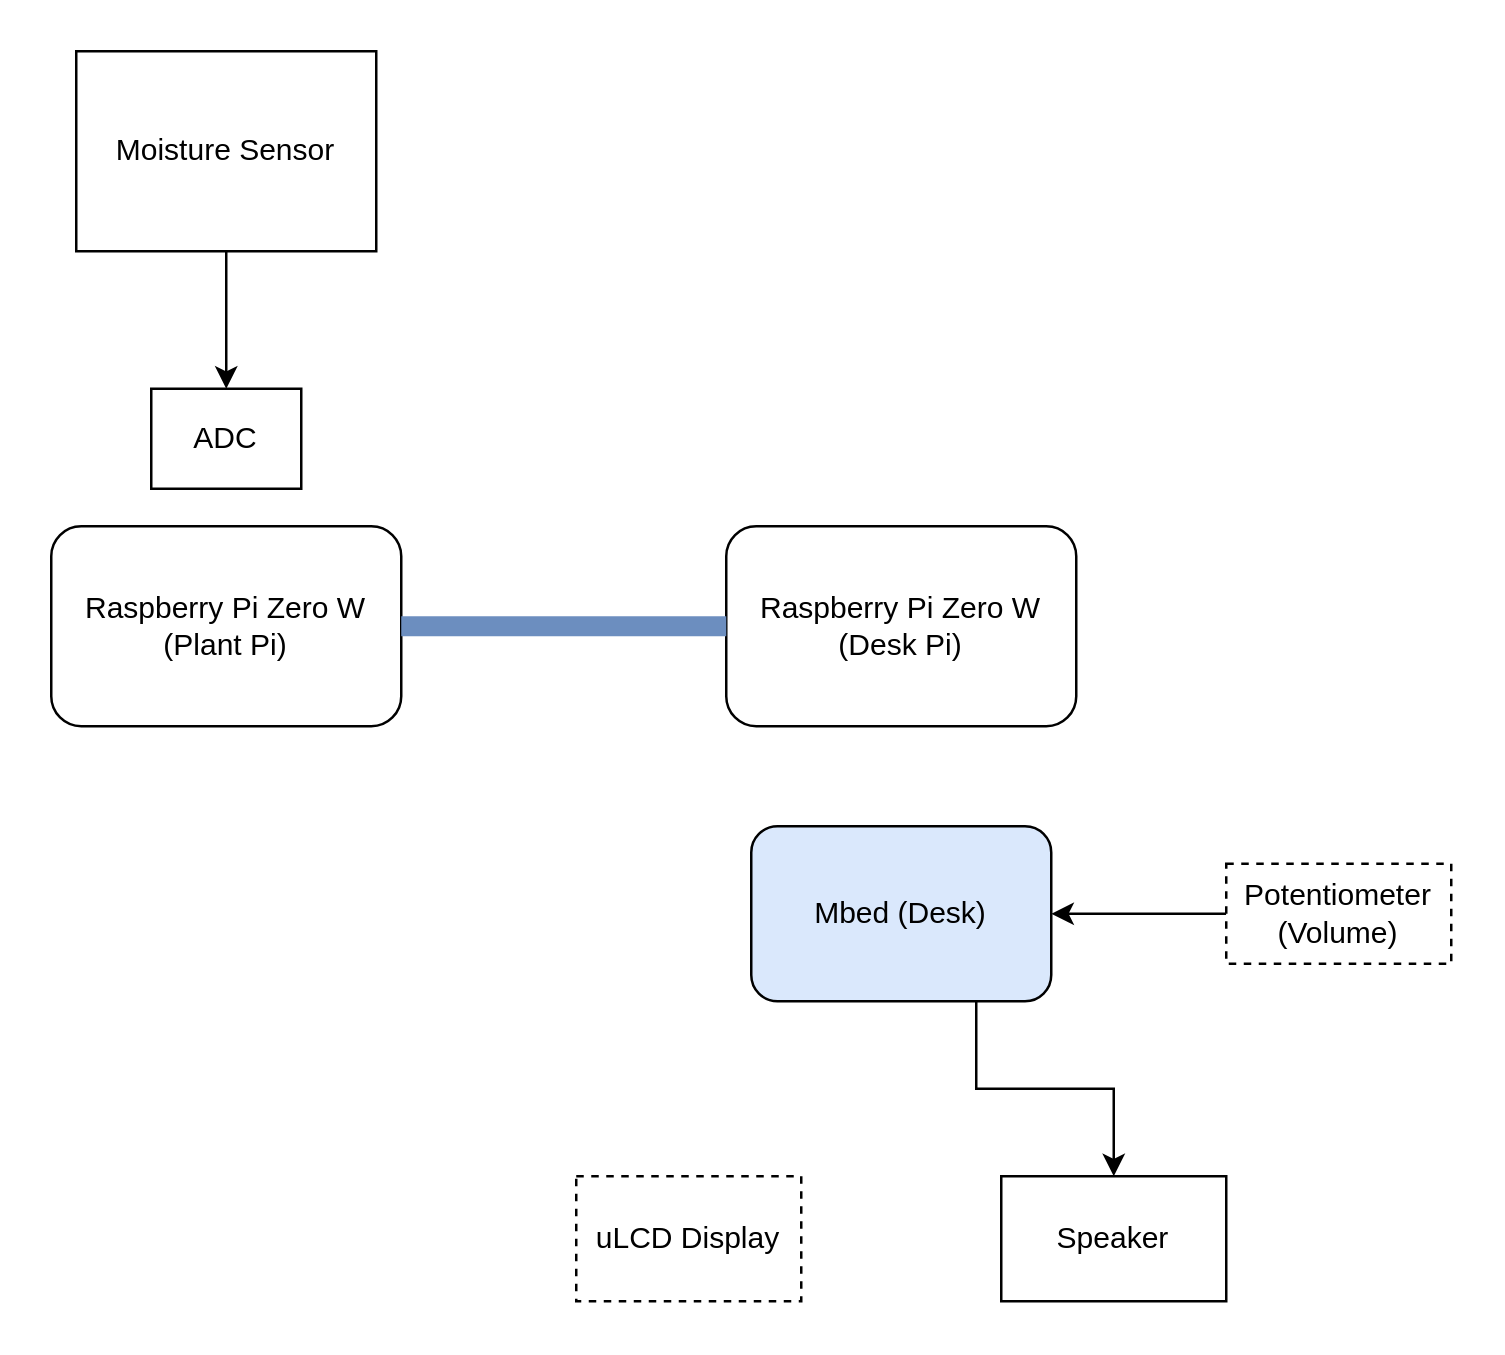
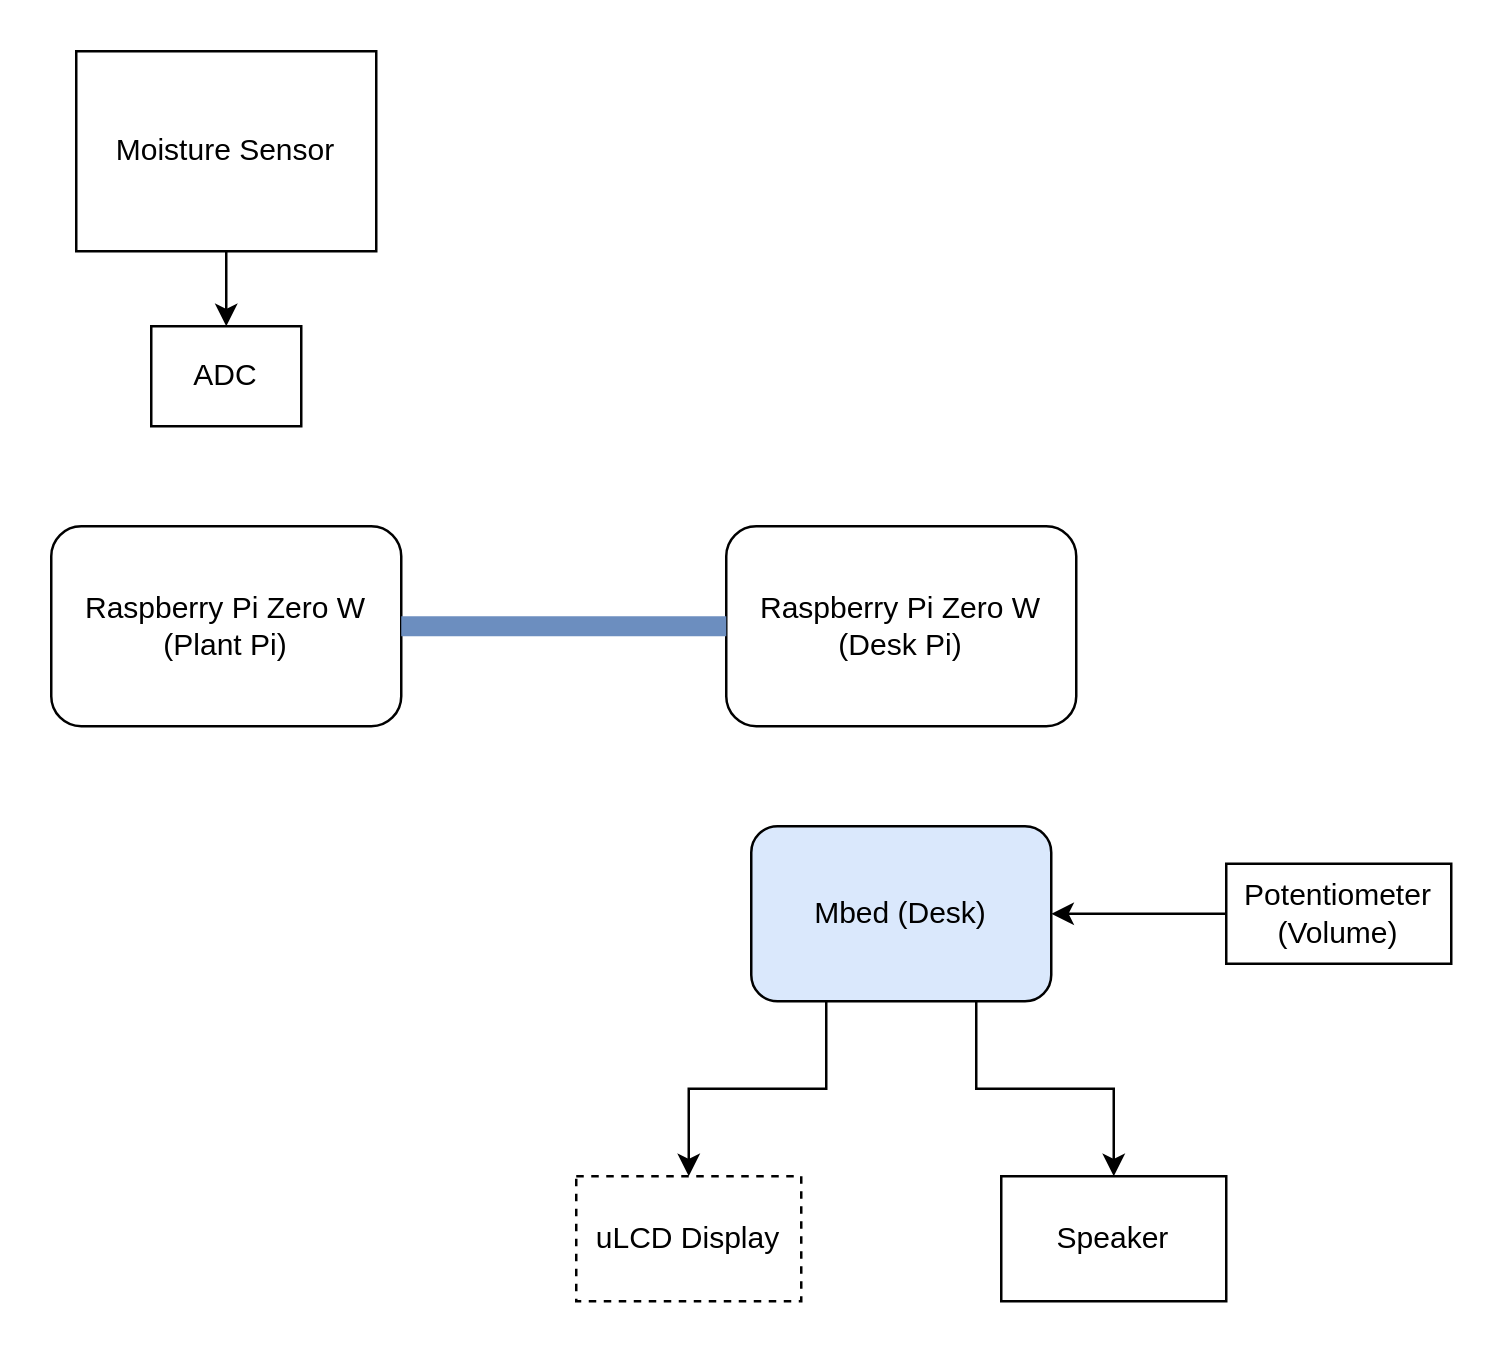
node "ADC": moved (226, 439) -> (226, 376)
node "Potentiometer (Volume)": style dashed -> solid
edge "Mbed (Desk)" -> "uLCD Display": added
